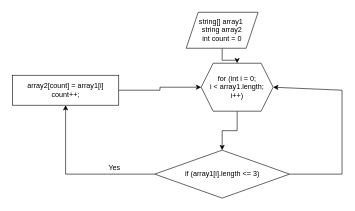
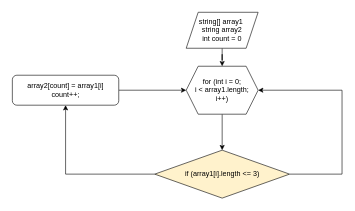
node "for (int i = 0; i < array1.length; i++)": moved (237, 87) -> (222, 90)
node "array2[count] = array1[i] count++;": shape rectangle -> rounded rectangle
node "Yes": removed
node "if (array1[i].length <= 3)": fillcolor #ffffff -> #fff2cc
